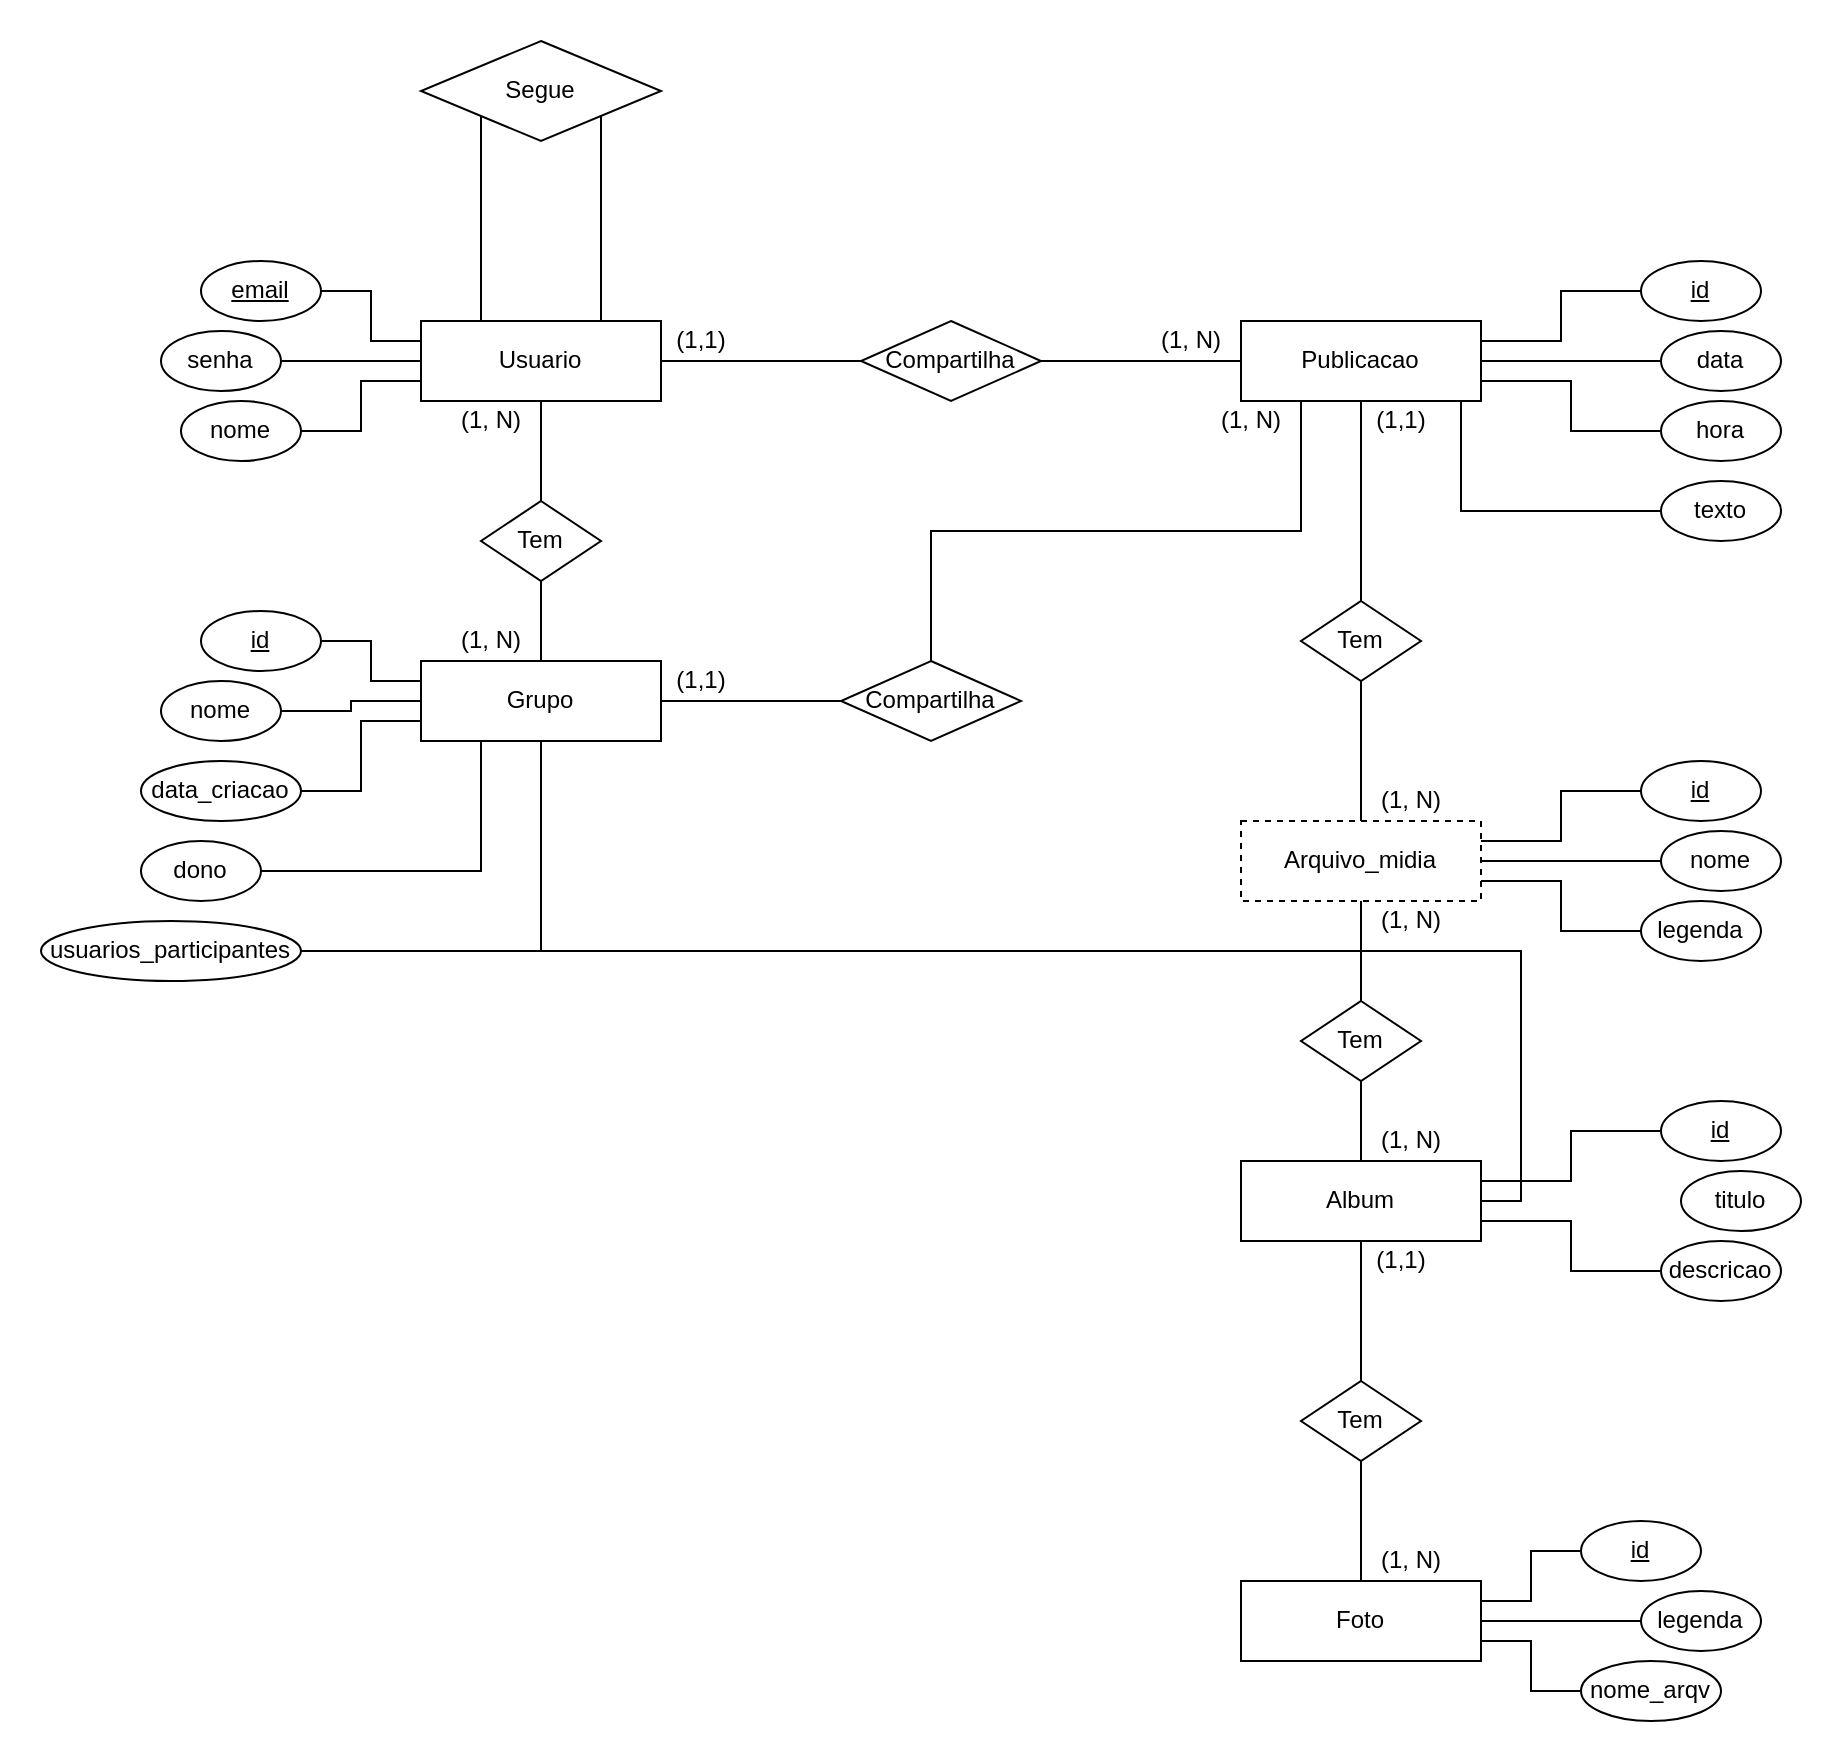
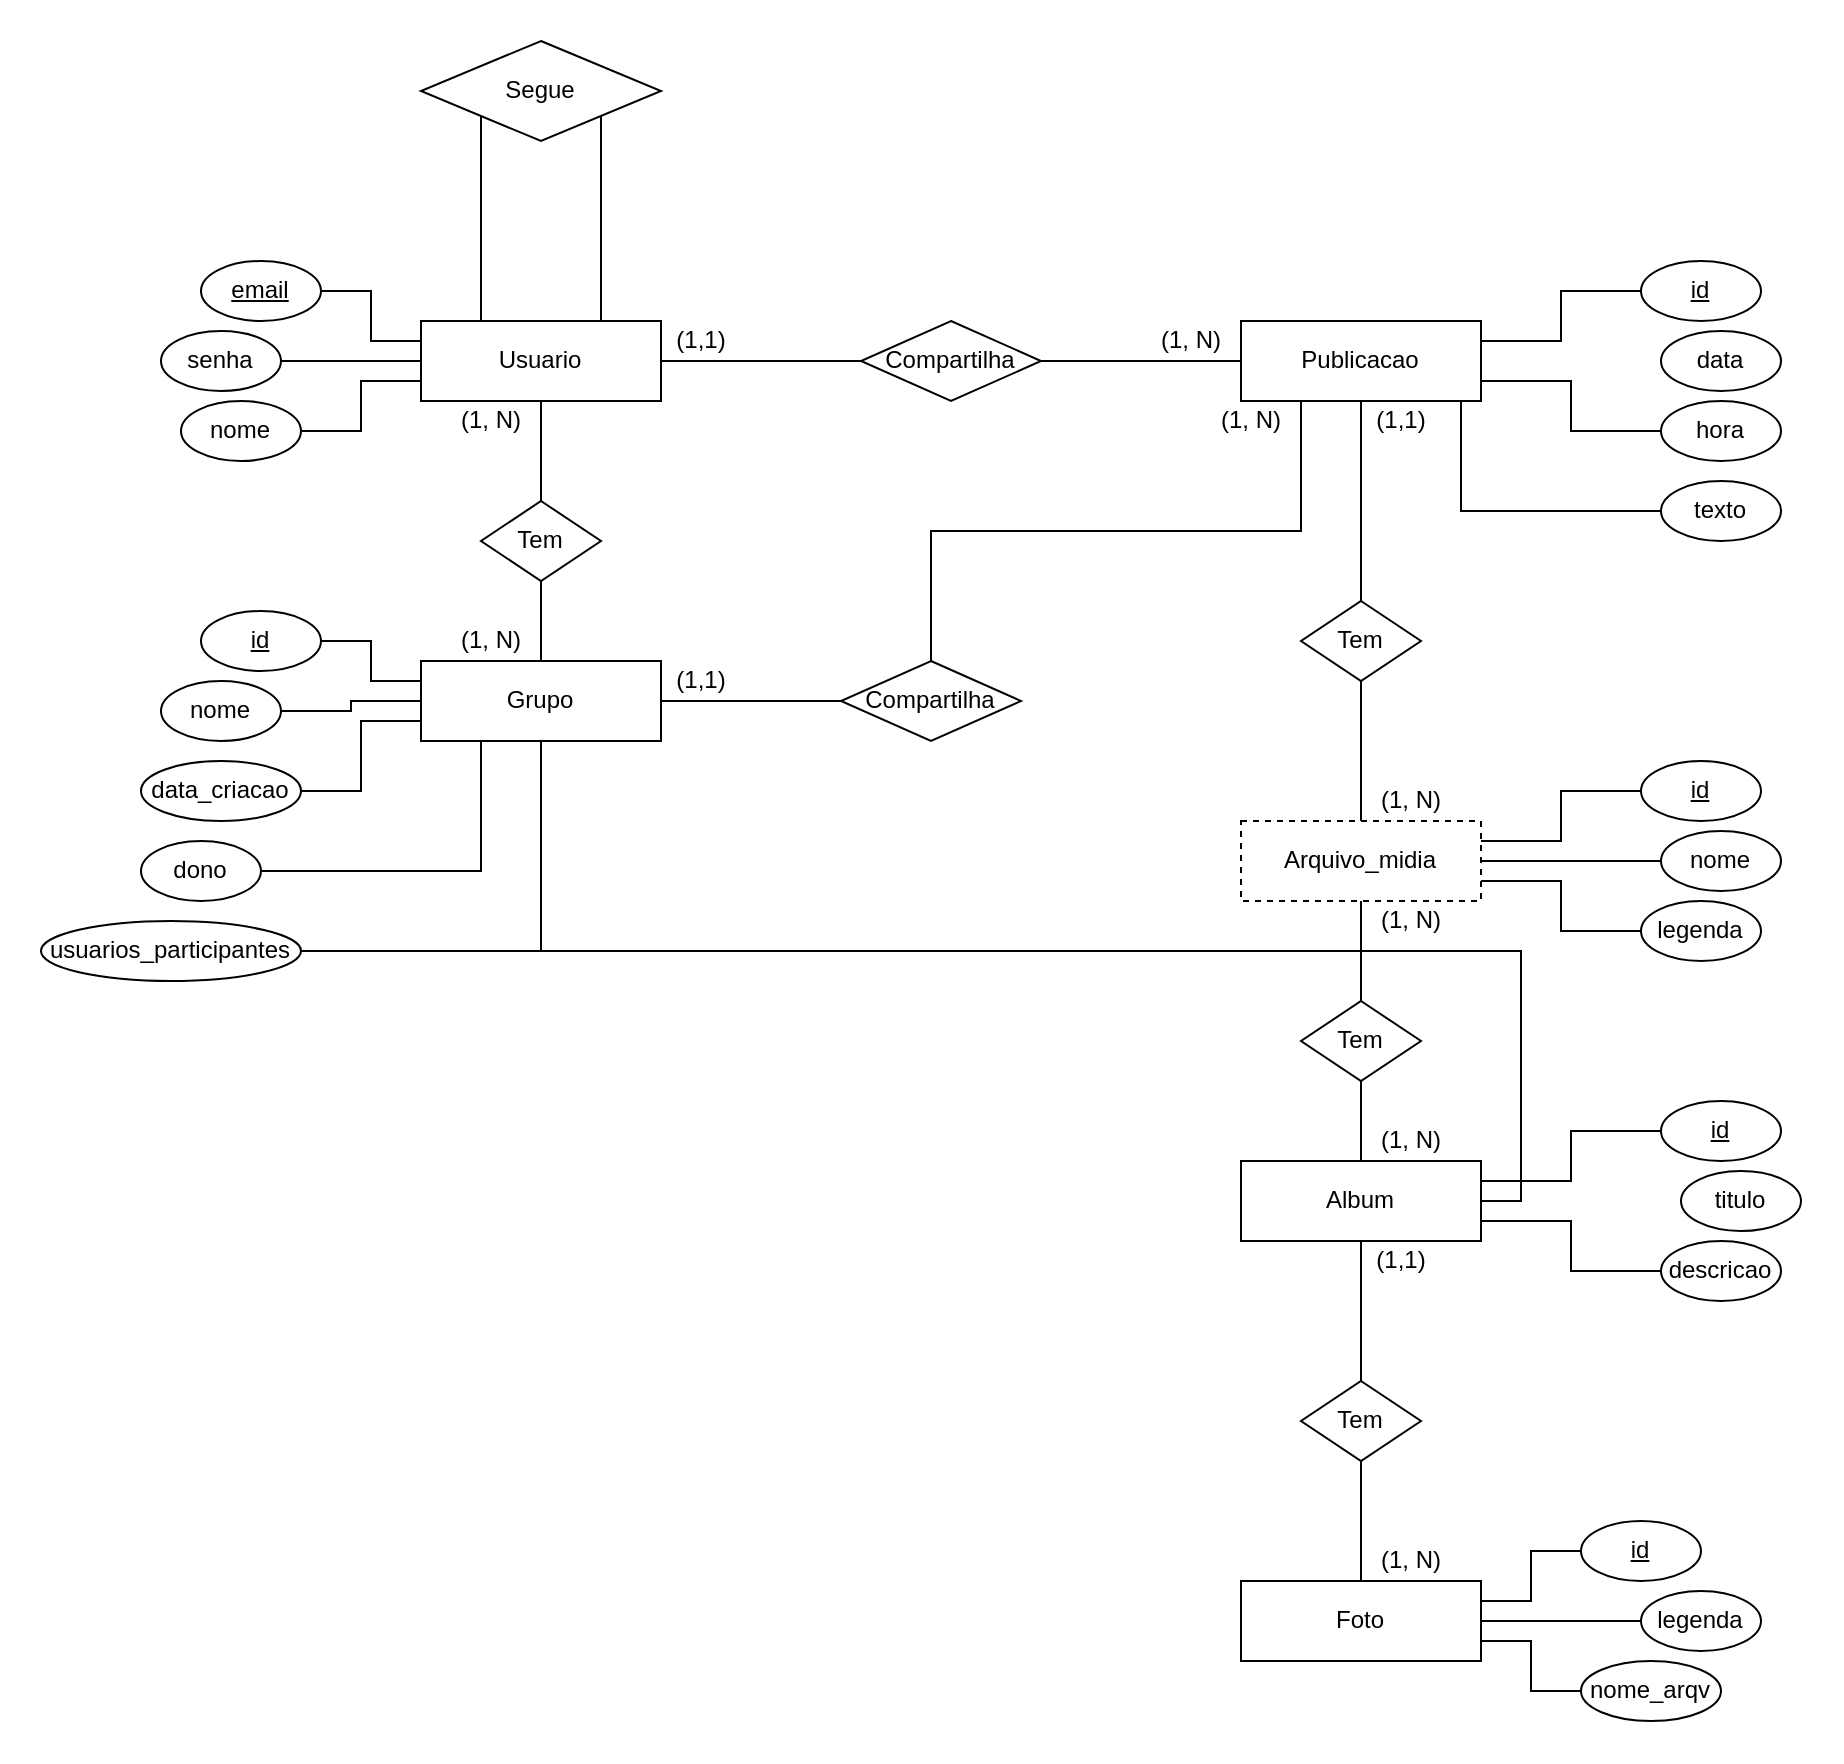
edge "Publicacao" -- "data": removed
